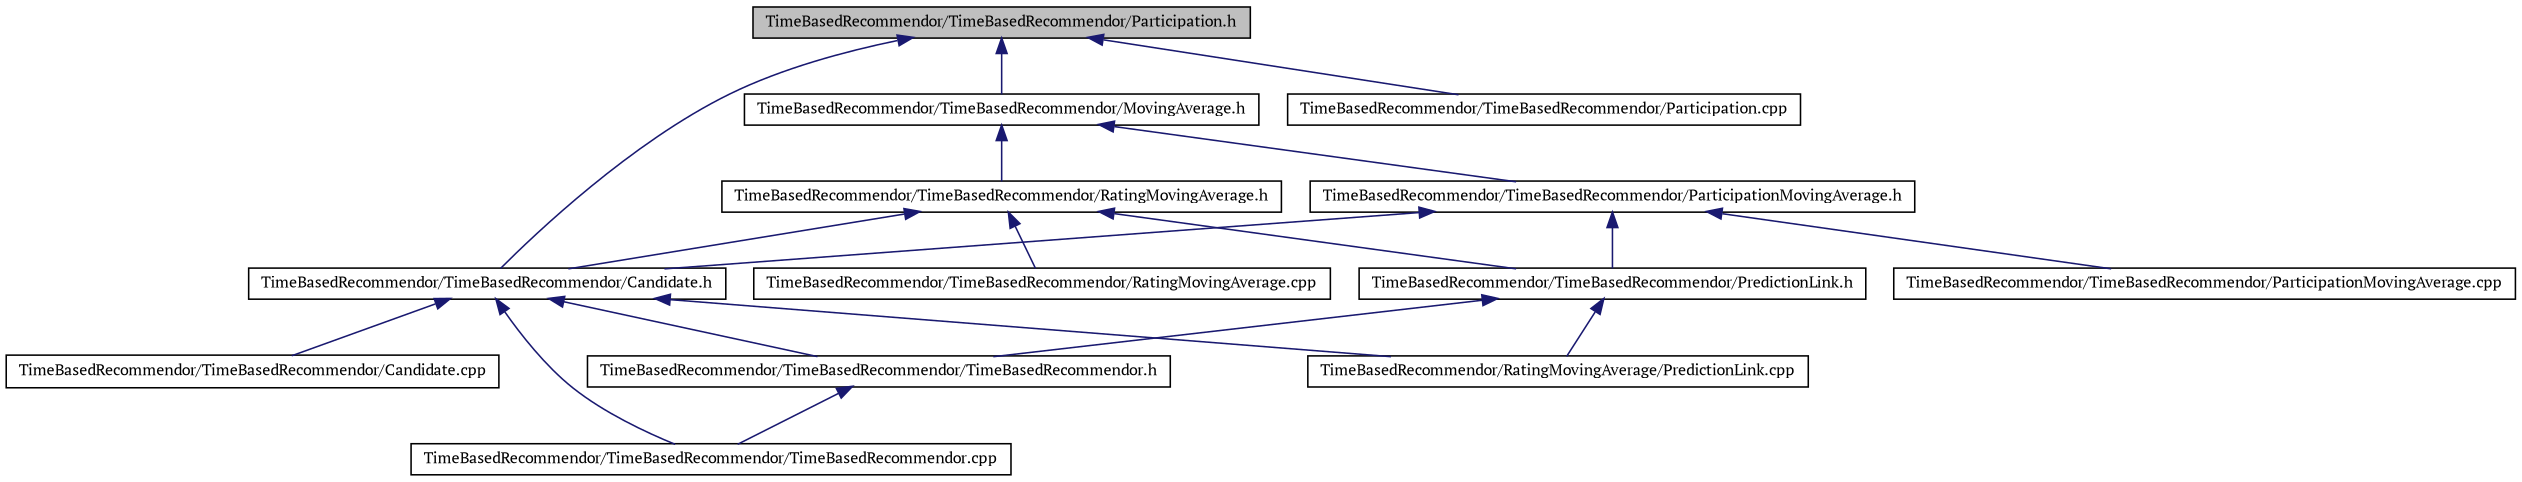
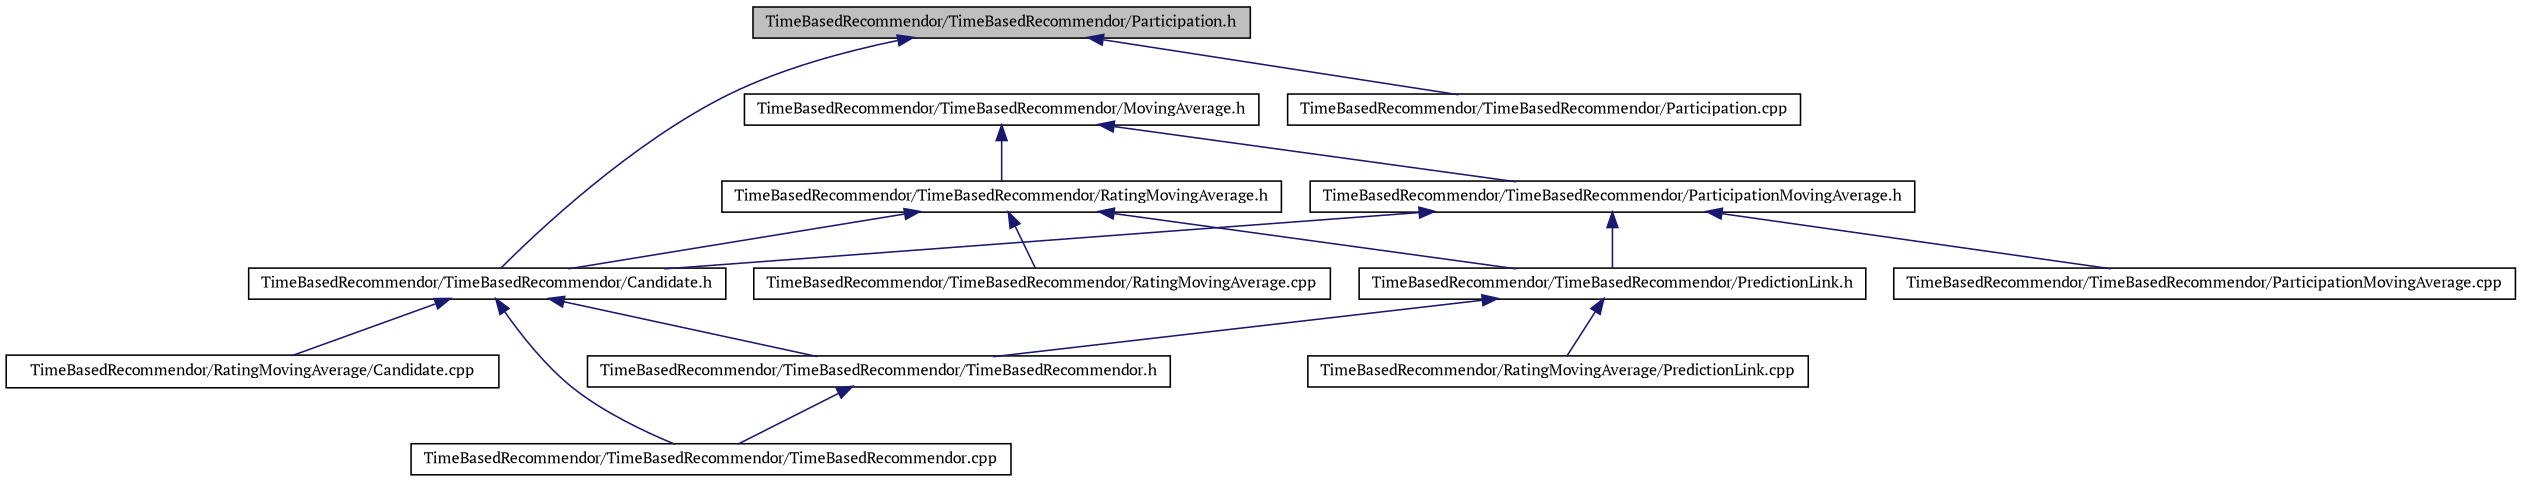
edge "TimeBasedRecommendor/TimeBasedRecommendor/MovingAverage.h" -> "TimeBasedRecommendor/TimeBasedRecommendor/Participation.h": removed
edge "TimeBasedRecommendor/RatingMovingAverage/PredictionLink.cpp" -> "TimeBasedRecommendor/TimeBasedRecommendor/Candidate.h": removed
node "TimeBasedRecommendor/TimeBasedRecommendor/Candidate.cpp": label "TimeBasedRecommendor/TimeBasedRecommendor/Candidate.cpp" -> "TimeBasedRecommendor/RatingMovingAverage/Candidate.cpp"
